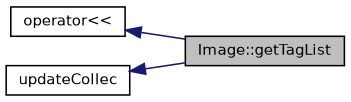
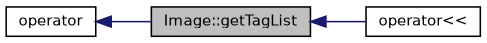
edge "Image::getTagList" -> "operator<<": reversed
node "updateCollec": label "updateCollec" -> "operator"
